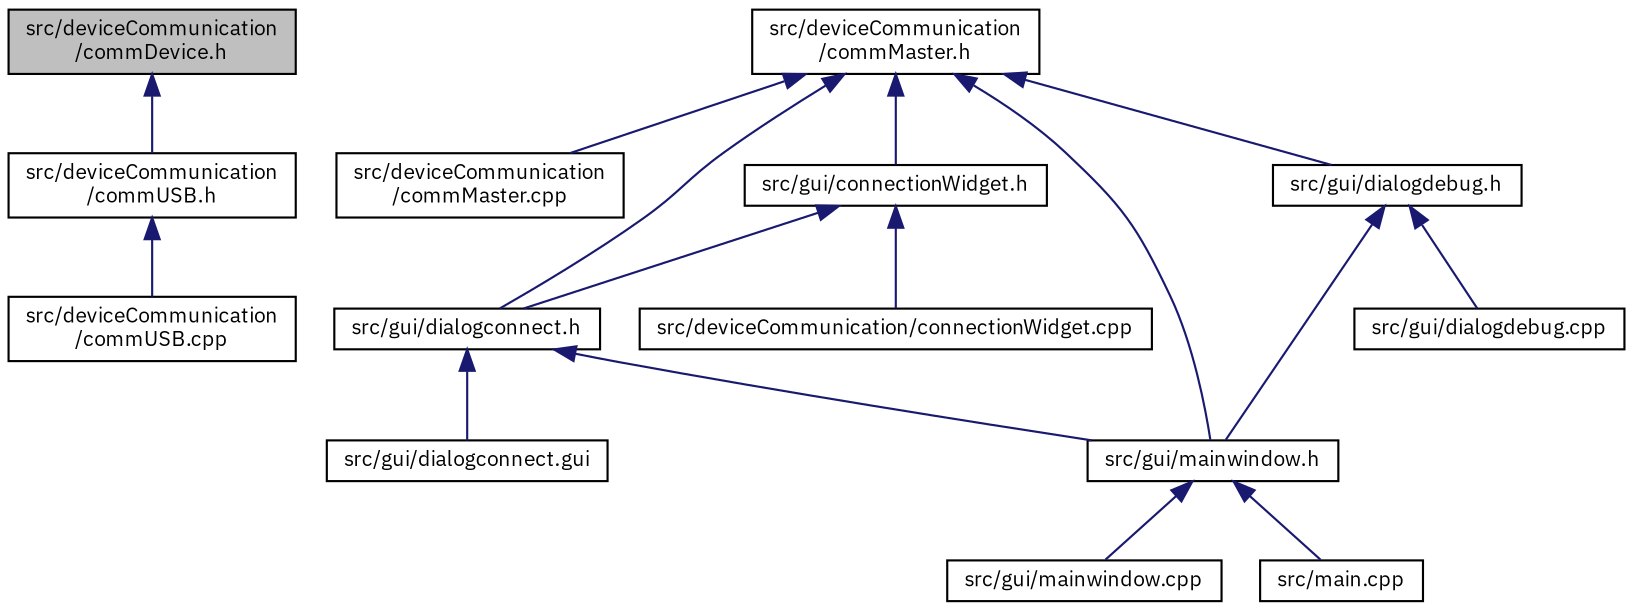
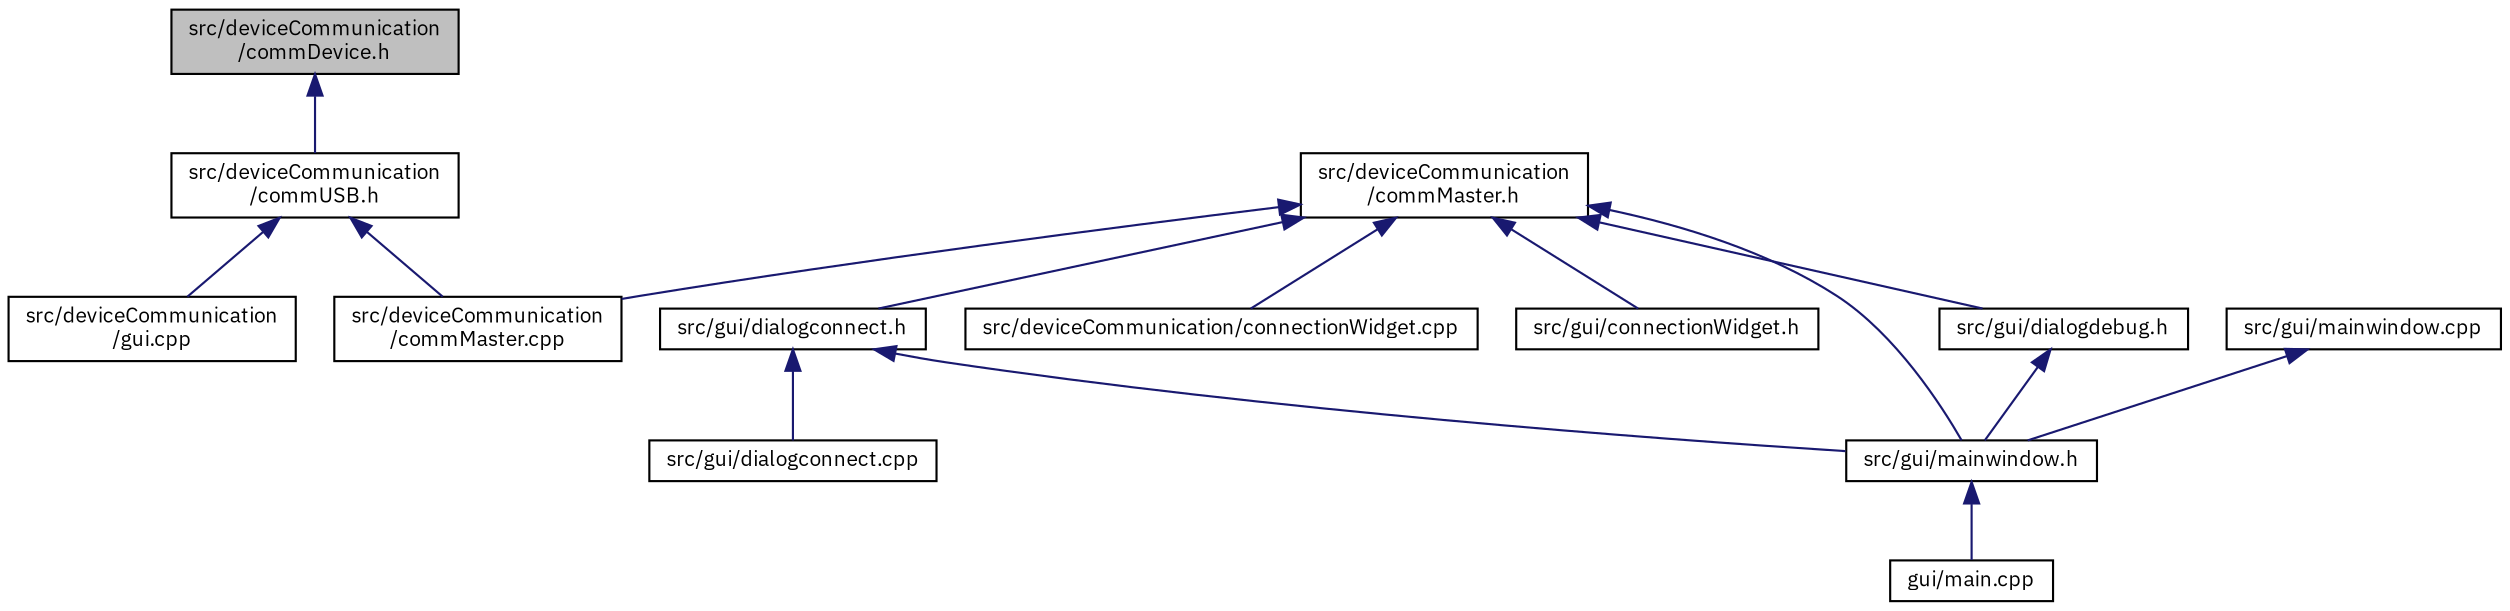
edge "src/gui/dialogconnect.h" -> "src/gui/connectionWidget.h": removed
edge "src/deviceCommunication /commMaster.cpp" -> "src/deviceCommunication /commUSB.h": added
edge "src/deviceCommunication/connectionWidget.cpp" -> "src/gui/connectionWidget.h": now "src/deviceCommunication/connectionWidget.cpp" -> "src/deviceCommunication /commMaster.h"
node "src/deviceCommunication /commUSB.cpp": label "src/deviceCommunication /commUSB.cpp" -> "src/deviceCommunication /gui.cpp"
node "src/gui/dialogdebug.cpp": removed
node "src/gui/dialogconnect.gui": label "src/gui/dialogconnect.gui" -> "src/gui/dialogconnect.cpp"
edge "src/gui/mainwindow.cpp" -> "src/gui/mainwindow.h": reversed
node "src/main.cpp": label "src/main.cpp" -> "gui/main.cpp"
